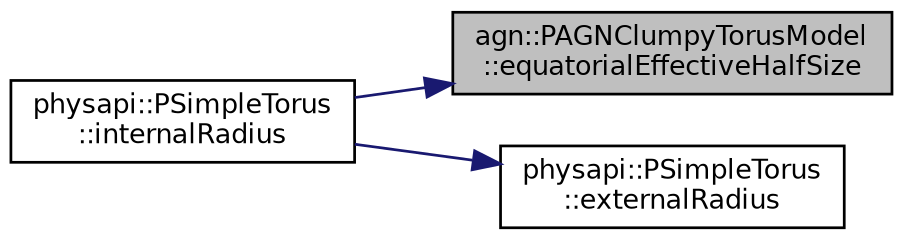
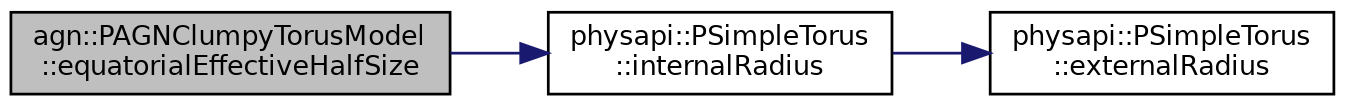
edge "physapi::PSimpleTorus ::internalRadius" -> "agn::PAGNClumpyTorusModel ::equatorialEffectiveHalfSize": reversed
